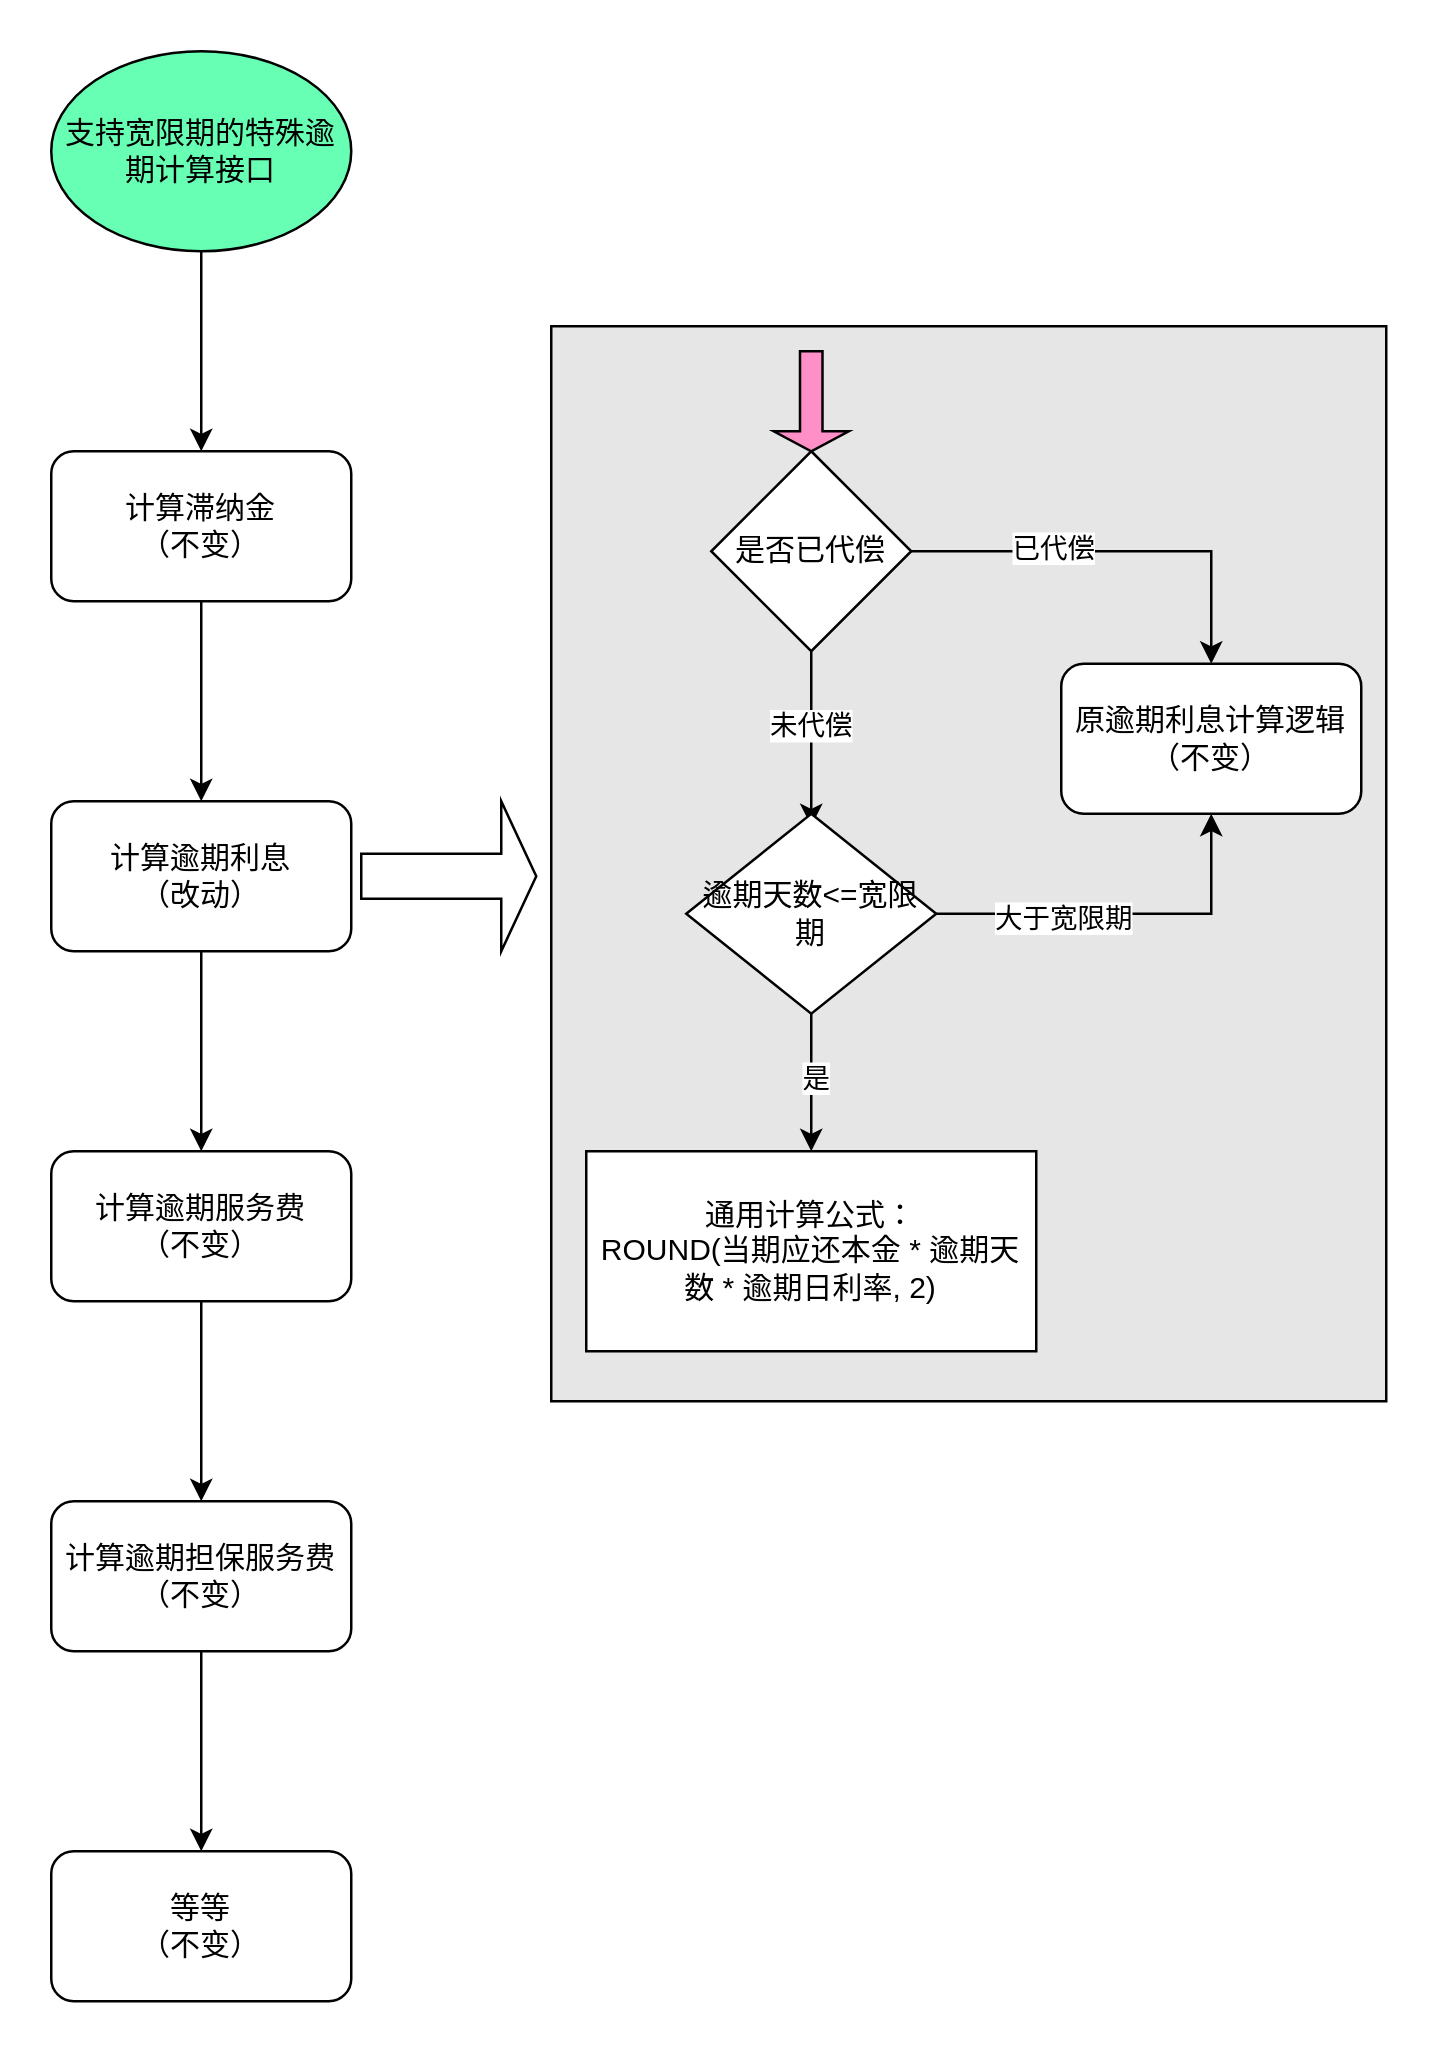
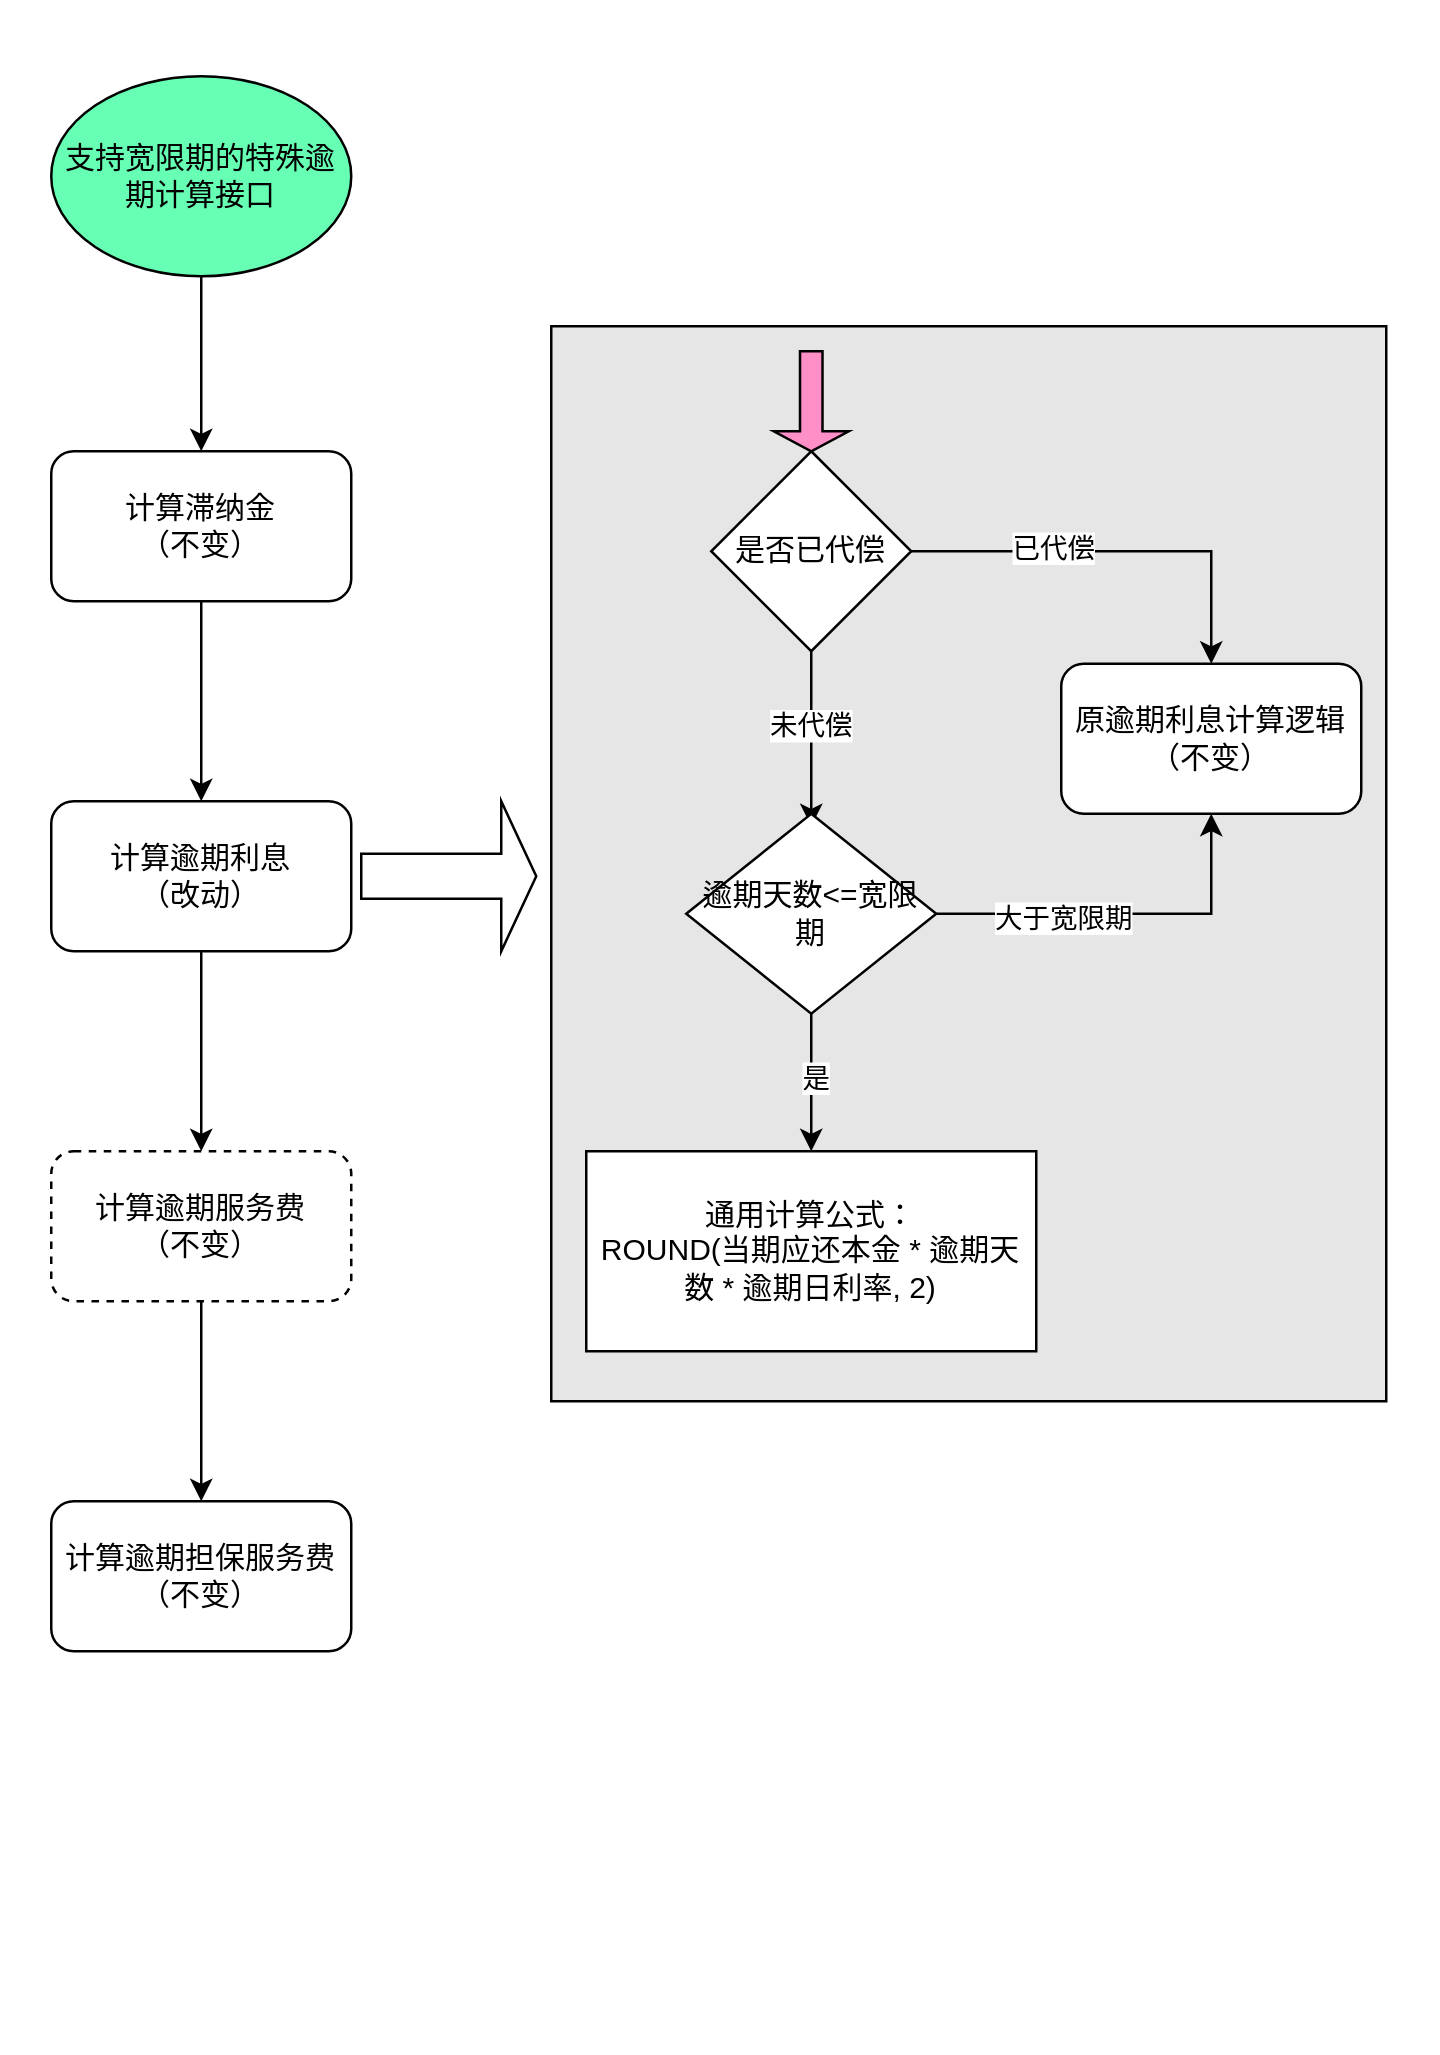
node "支持宽限期的特殊逾期计算接口": moved (201, 151) -> (201, 176)
node "计算逾期服务费 （不变）": style solid -> dashed
edge "计算逾期担保服务费 （不变）" -> "等等 （不变）": removed
node "等等 （不变）": removed
